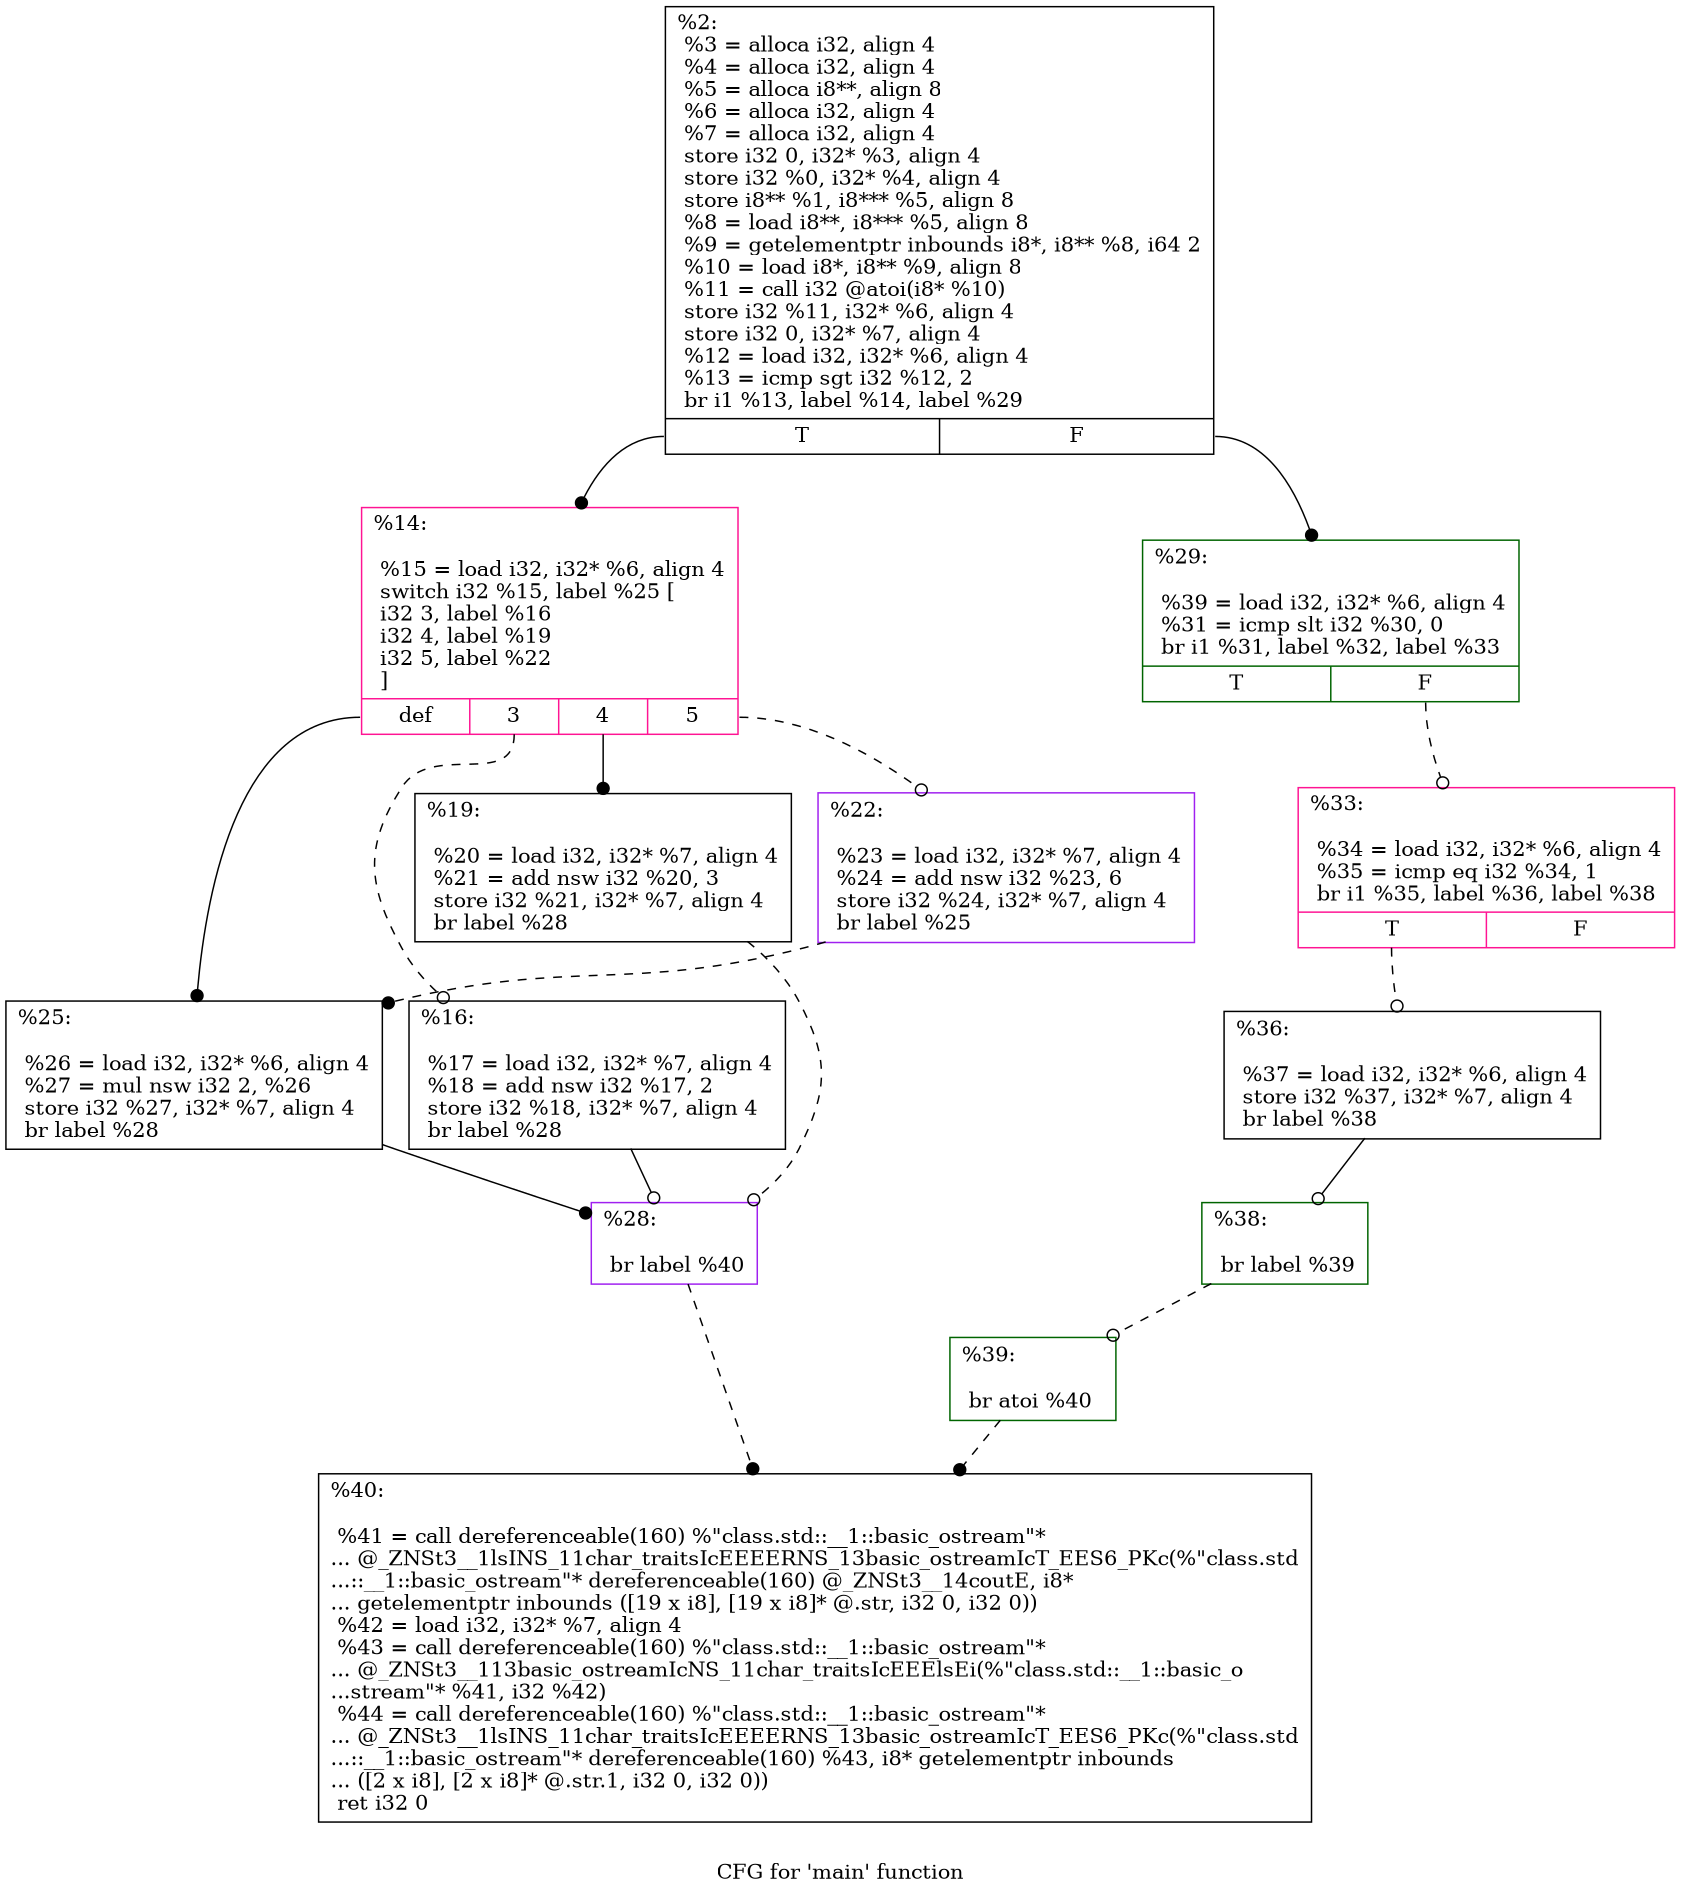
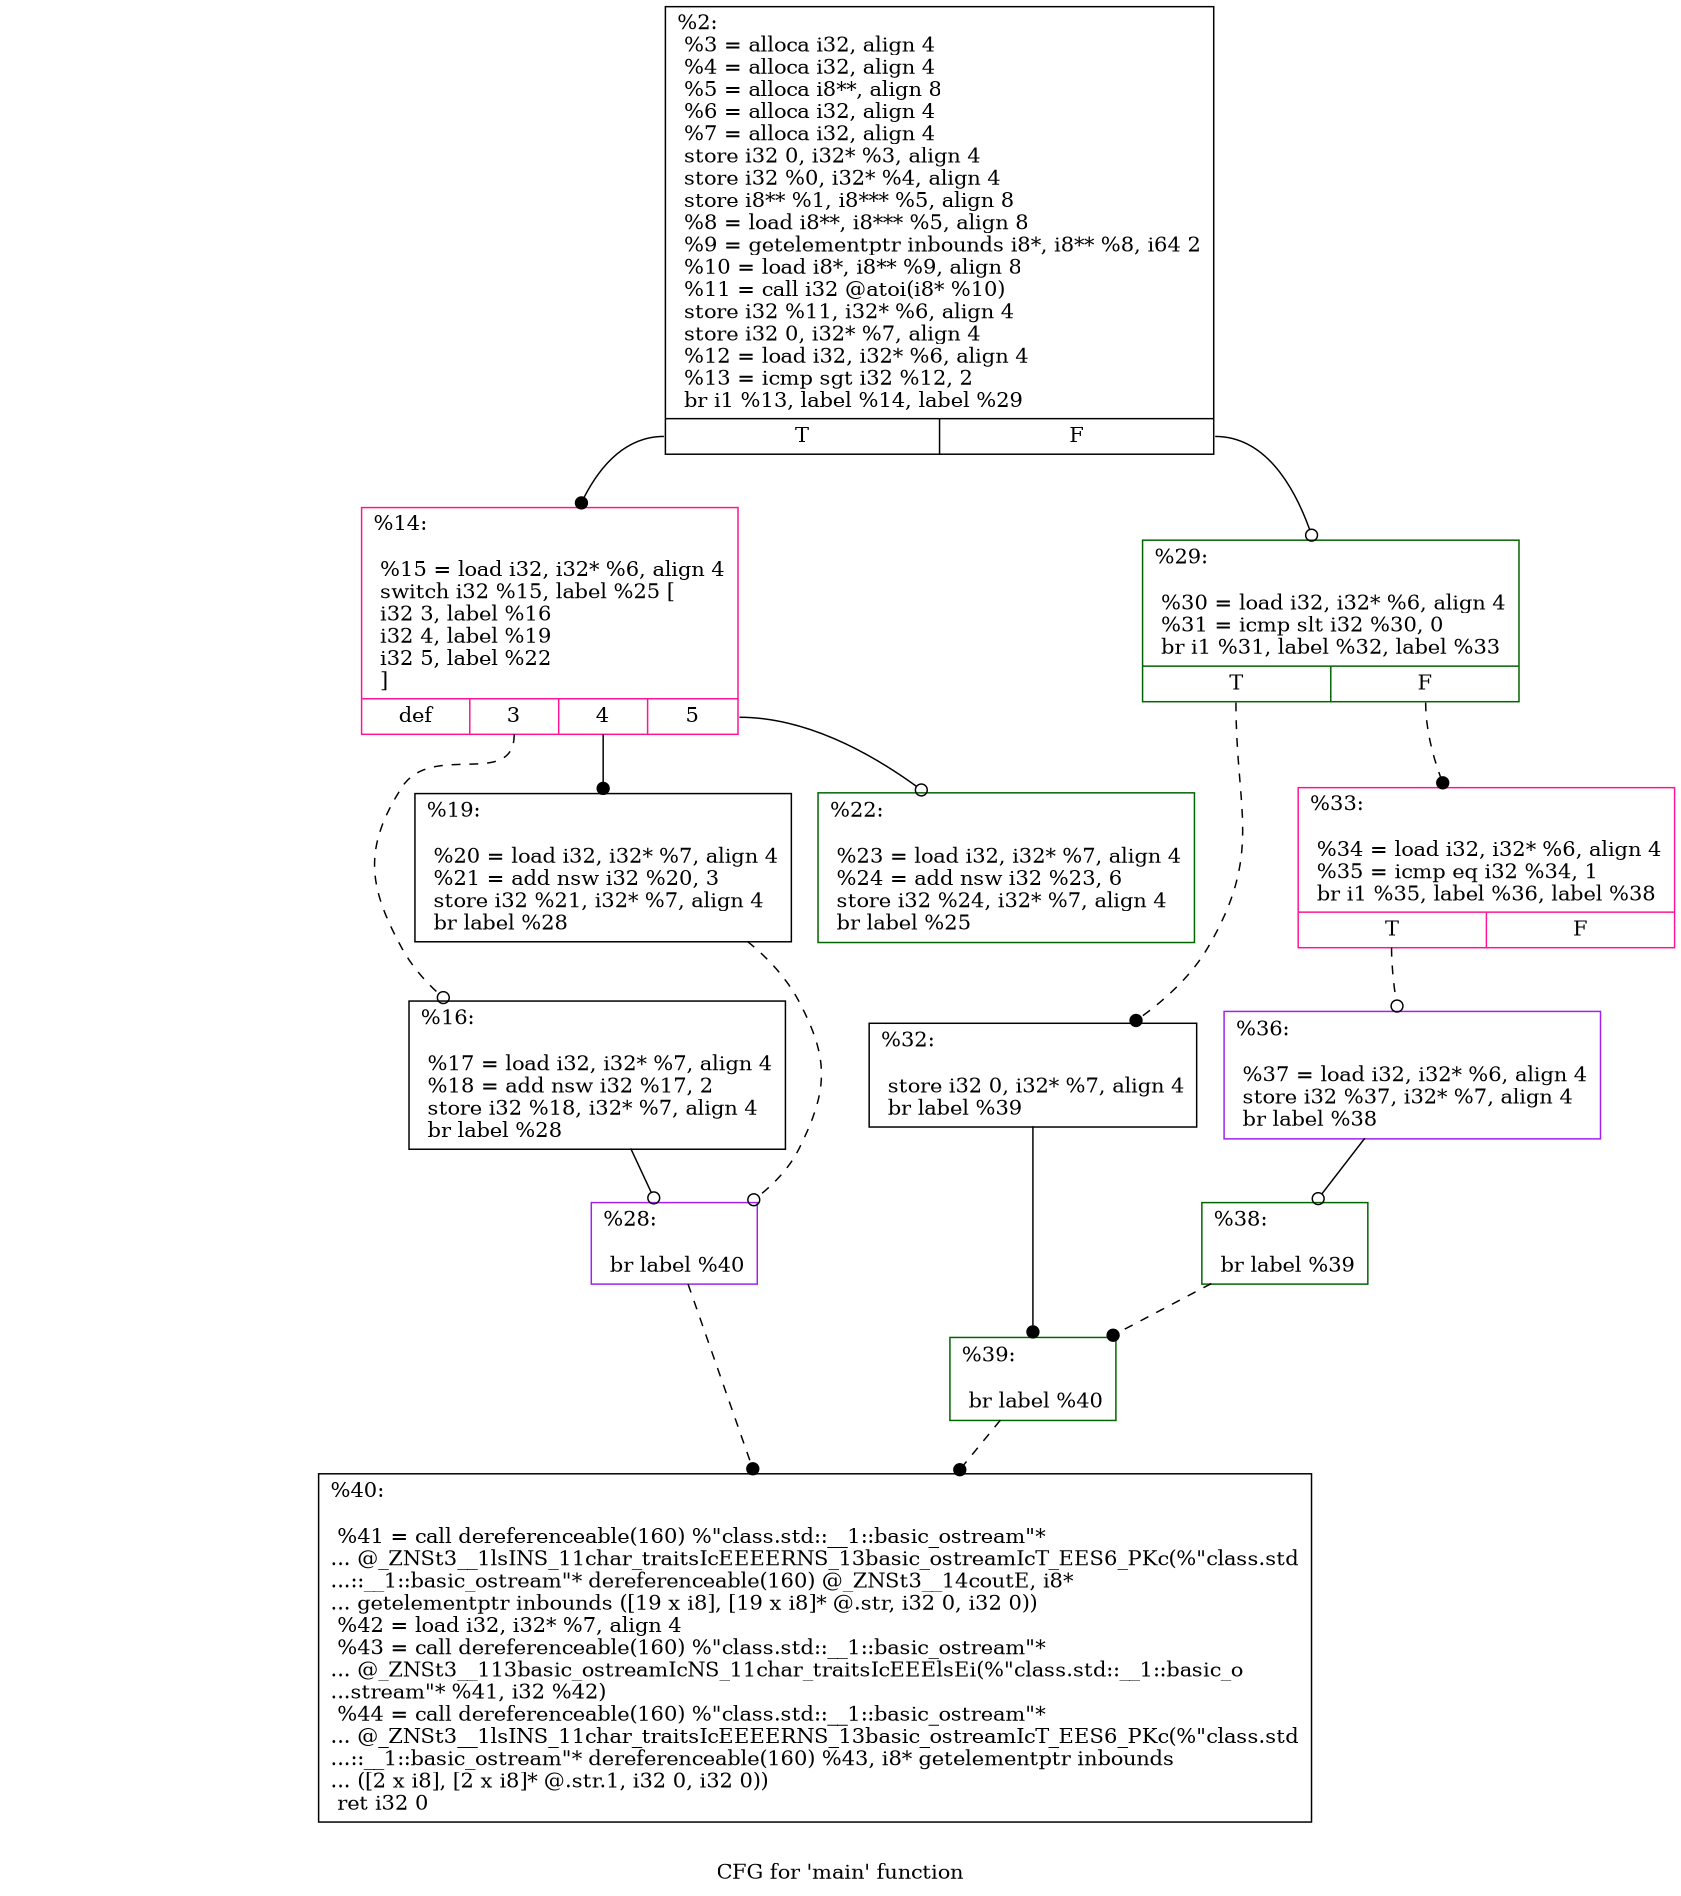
edge "%2:" -> "%29:": arrowhead dot -> odot
node "%29:": text "%39 = load i32, i32* %6, align 4" -> "%30 = load i32, i32* %6, align 4"
edge "%14:" -> "%22:": style dashed -> solid
edge "%29:" -> "%33:": arrowhead odot -> dot
node "%22:": color purple -> darkgreen
node "%25:": removed
node "%32:": added
node "%36:": color black -> purple
edge "%38:" -> "%39:": arrowhead odot -> dot
node "%39:": text "br atoi %40" -> "br label %40"
